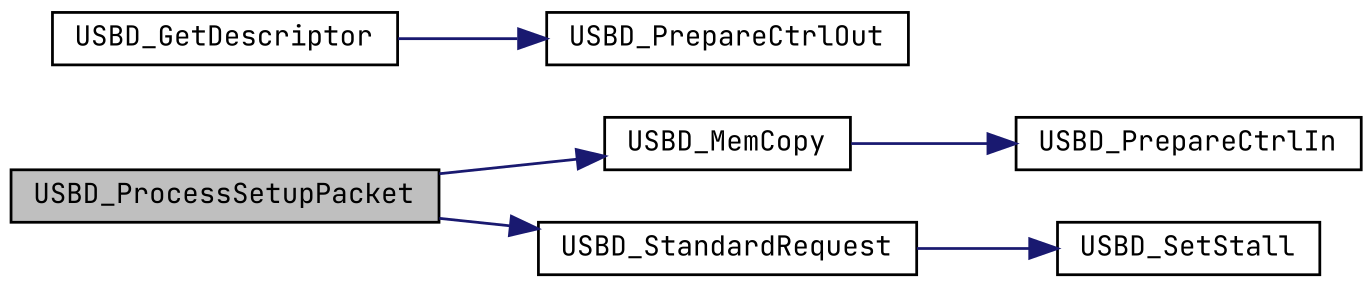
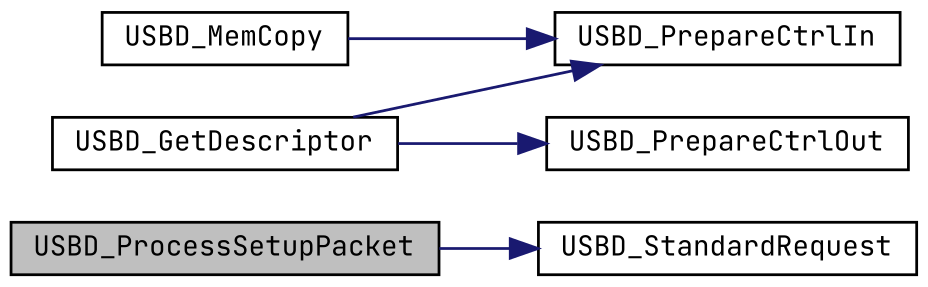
edge "USBD_GetDescriptor" -> "USBD_PrepareCtrlIn": added
edge "USBD_ProcessSetupPacket" -> "USBD_MemCopy": removed
node "USBD_SetStall": removed
